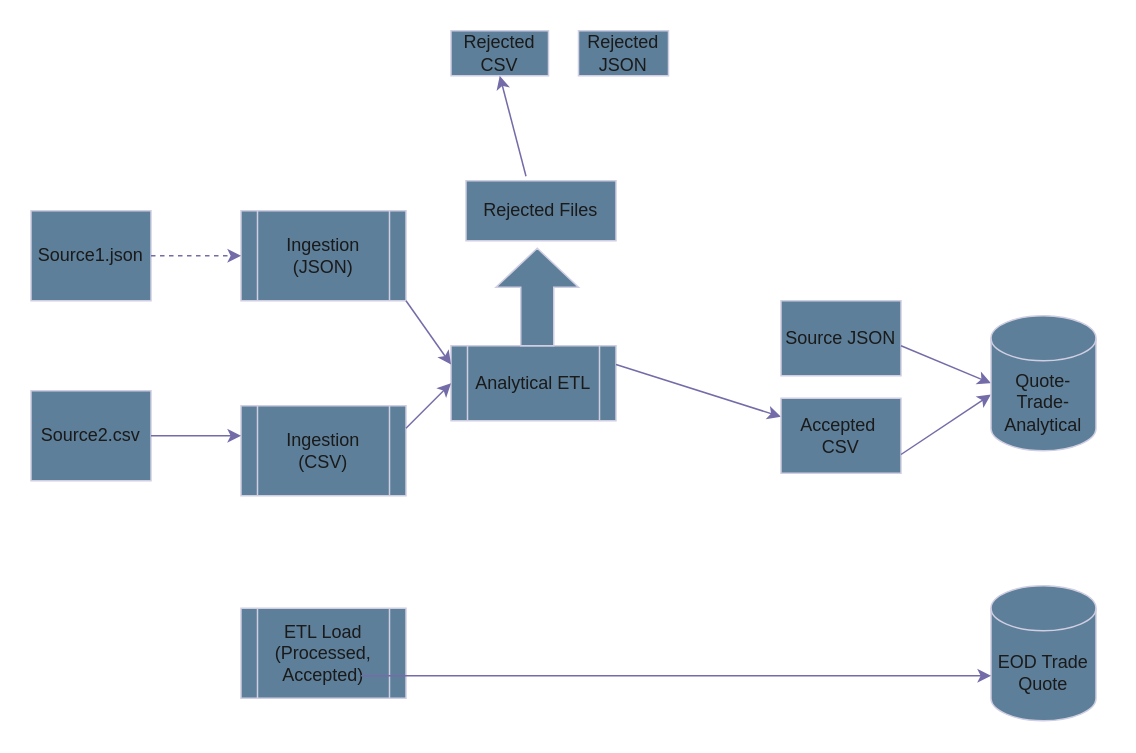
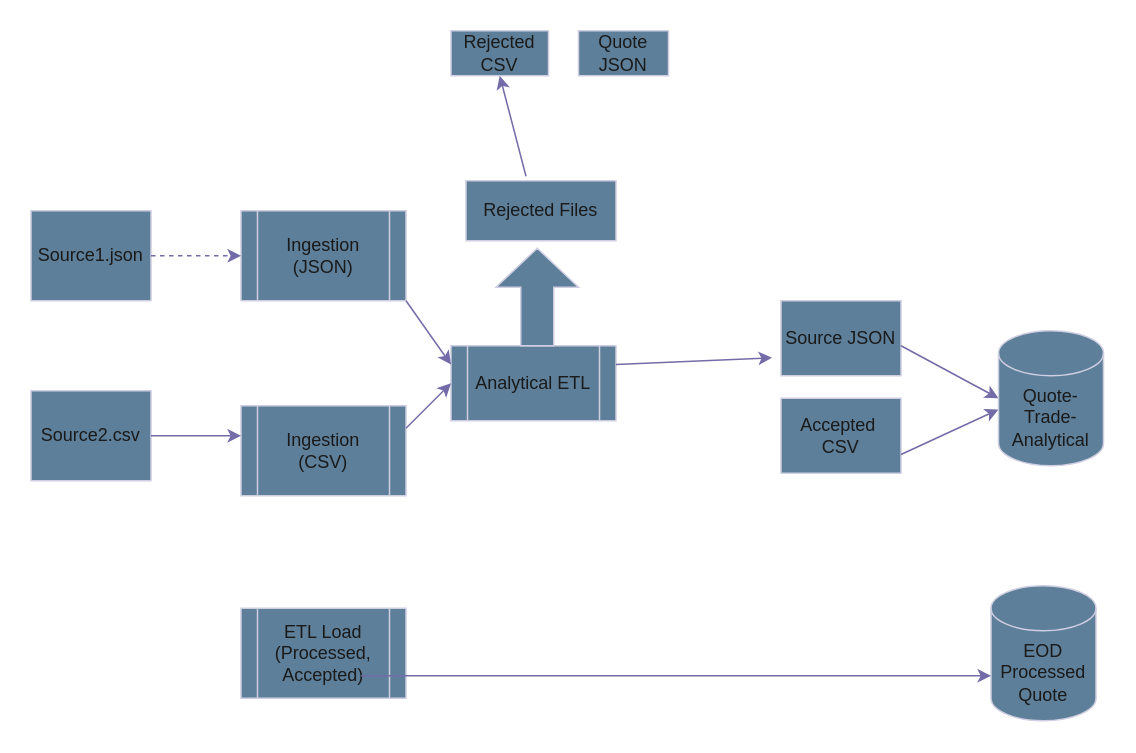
node "Rejected JSON": label "Rejected JSON" -> "Quote JSON"
node "Quote-Trade-Analytical": moved (1043, 383) -> (1051, 398)
edge "Analytical ETL" -> "Accepted CSV": now "Analytical ETL" -> "Source JSON"
node "EOD Trade Quote": label "EOD Trade Quote" -> "EOD Processed Quote"
